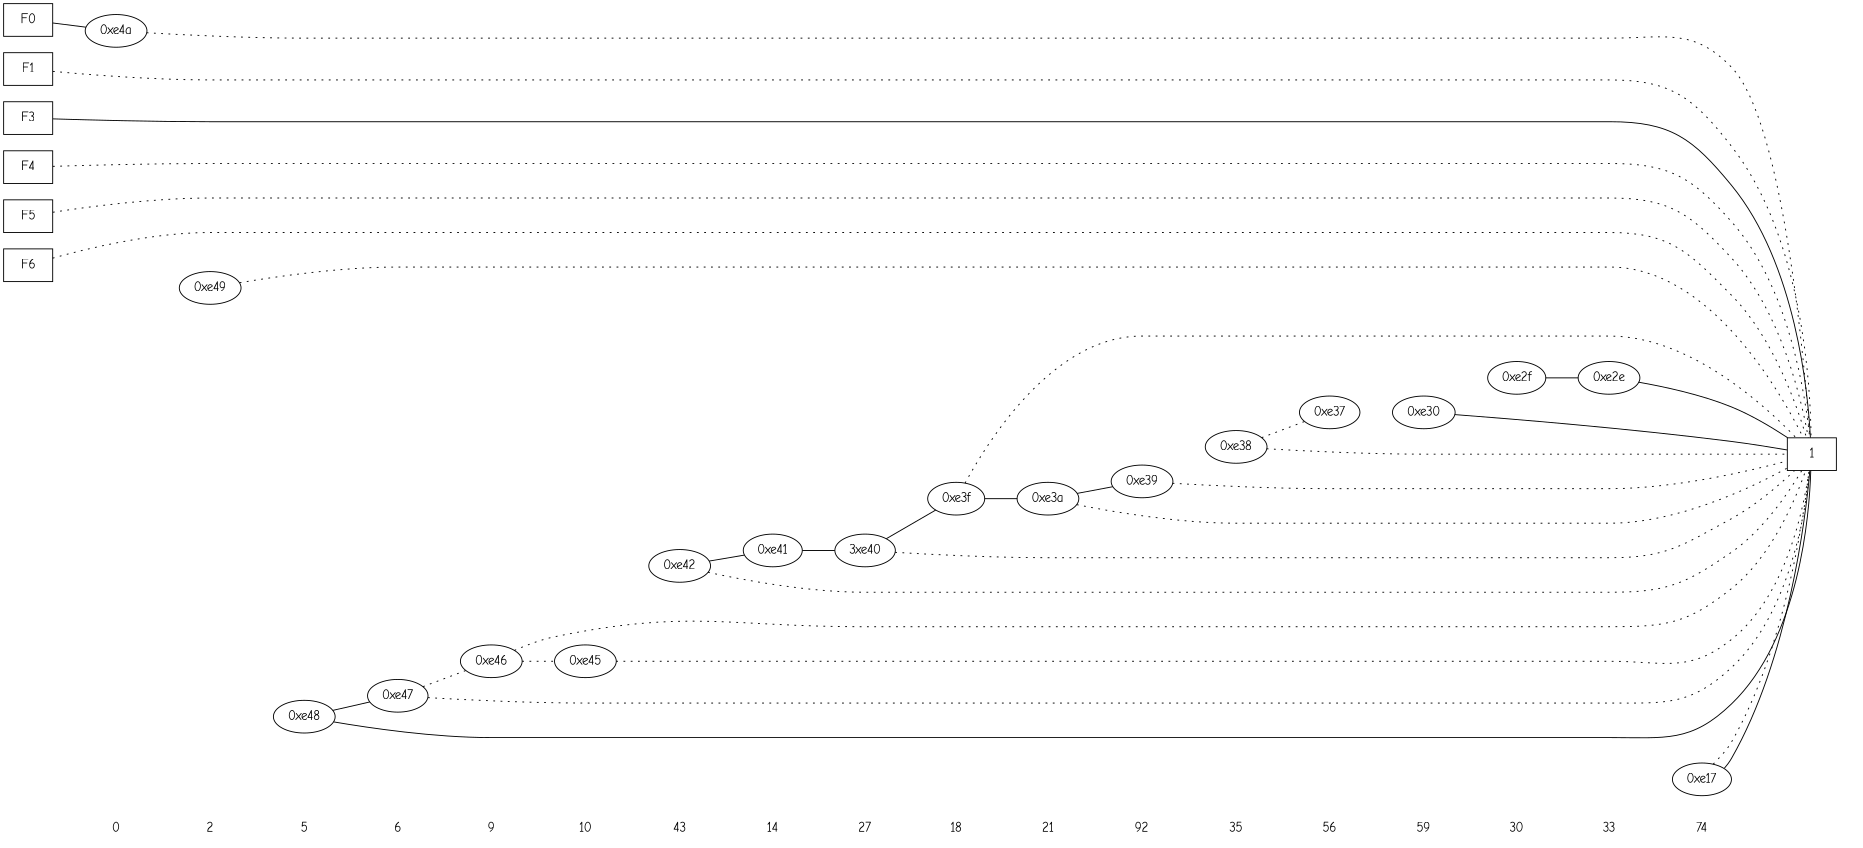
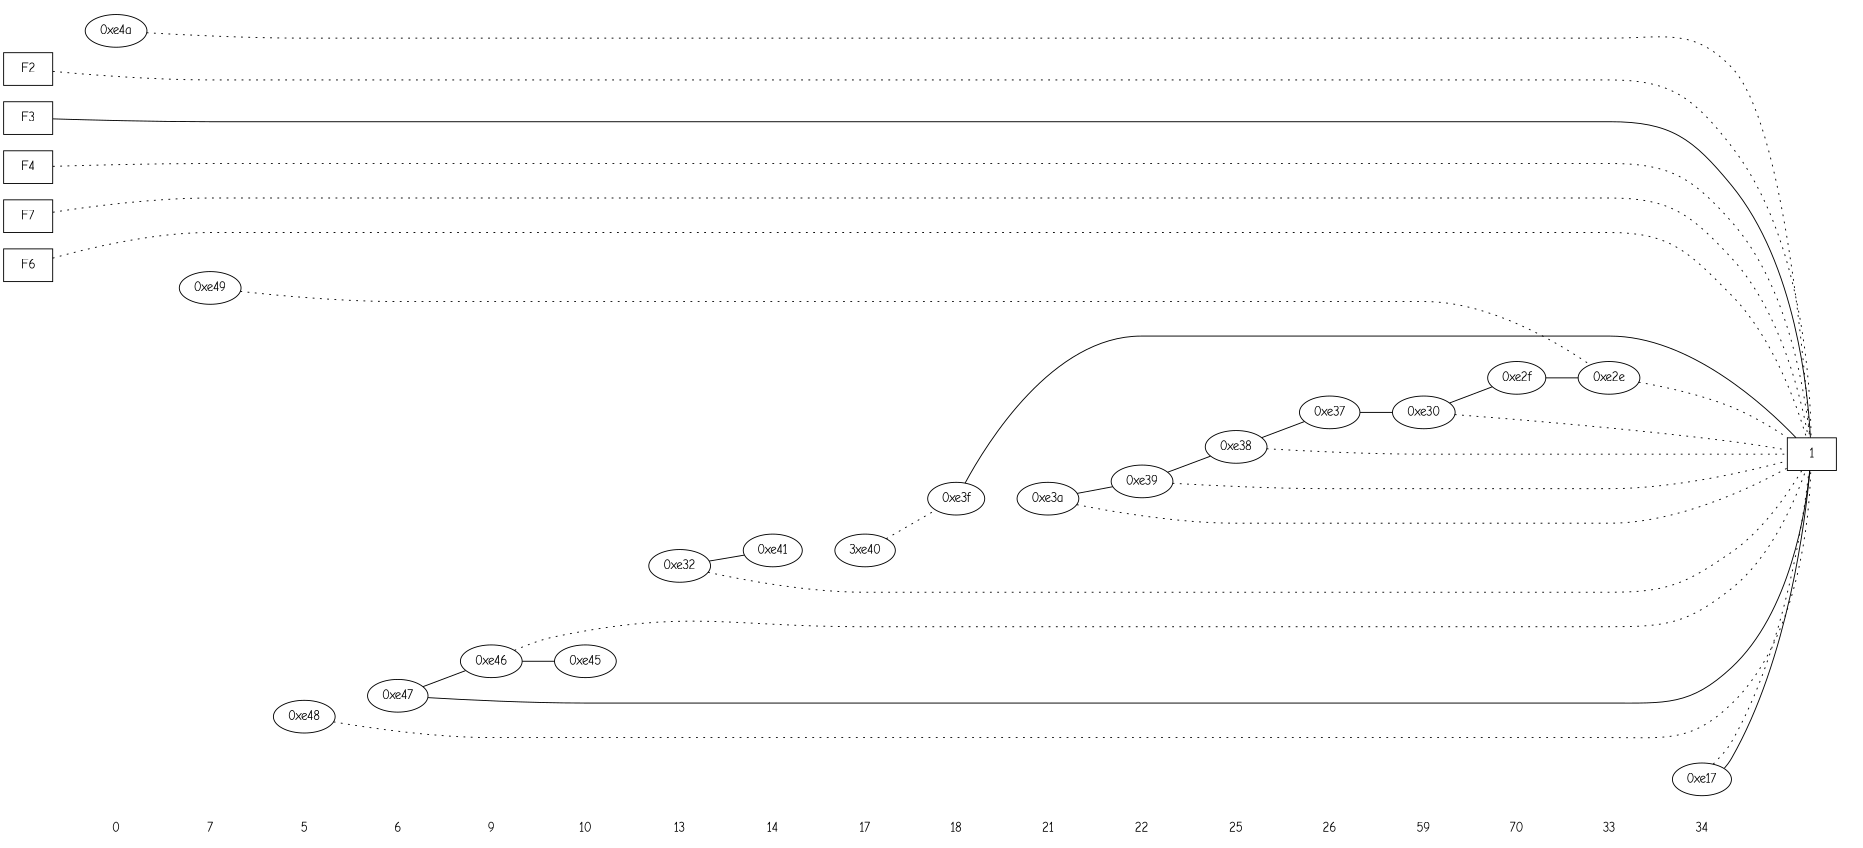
node "F0": removed
node "F1": label "F1" -> "F2"
node "F5": label "F5" -> "F7"
edge "0xe49" -- "1": now "0xe49" -- "0xe2e"
edge "1" -- "0xe3f": style dotted -> solid
edge "0xe2f" -- "0xe30": added
edge "0xe2e" -- "1": style solid -> dotted
edge "0xe37" -- "0xe30": added
edge "0xe30" -- "1": style solid -> dotted
edge "0xe37" -- "0xe38": style dotted -> solid
edge "0xe38" -- "0xe39": added
edge "0xe3f" -- "0xe3a": removed
edge "0xe3f" -- "3xe40": style solid -> dotted
edge "0xe41" -- "3xe40": removed
edge "1" -- "3xe40": removed
node "0xe42": label "0xe42" -> "0xe32"
edge "0xe46" -- "0xe45": style dotted -> solid
edge "1" -- "0xe45": removed
edge "0xe46" -- "0xe47": style dotted -> solid
edge "1" -- "0xe47": style dotted -> solid
edge "0xe47" -- "0xe48": removed
edge "1" -- "0xe48": style solid -> dotted
node "2": label "2" -> "7"
node "43": label "43" -> "13"
node "27": label "27" -> "17"
node "92": label "92" -> "22"
node "35": label "35" -> "25"
node "56": label "56" -> "26"
node "30": label "30" -> "70"
node "74": label "74" -> "34"
